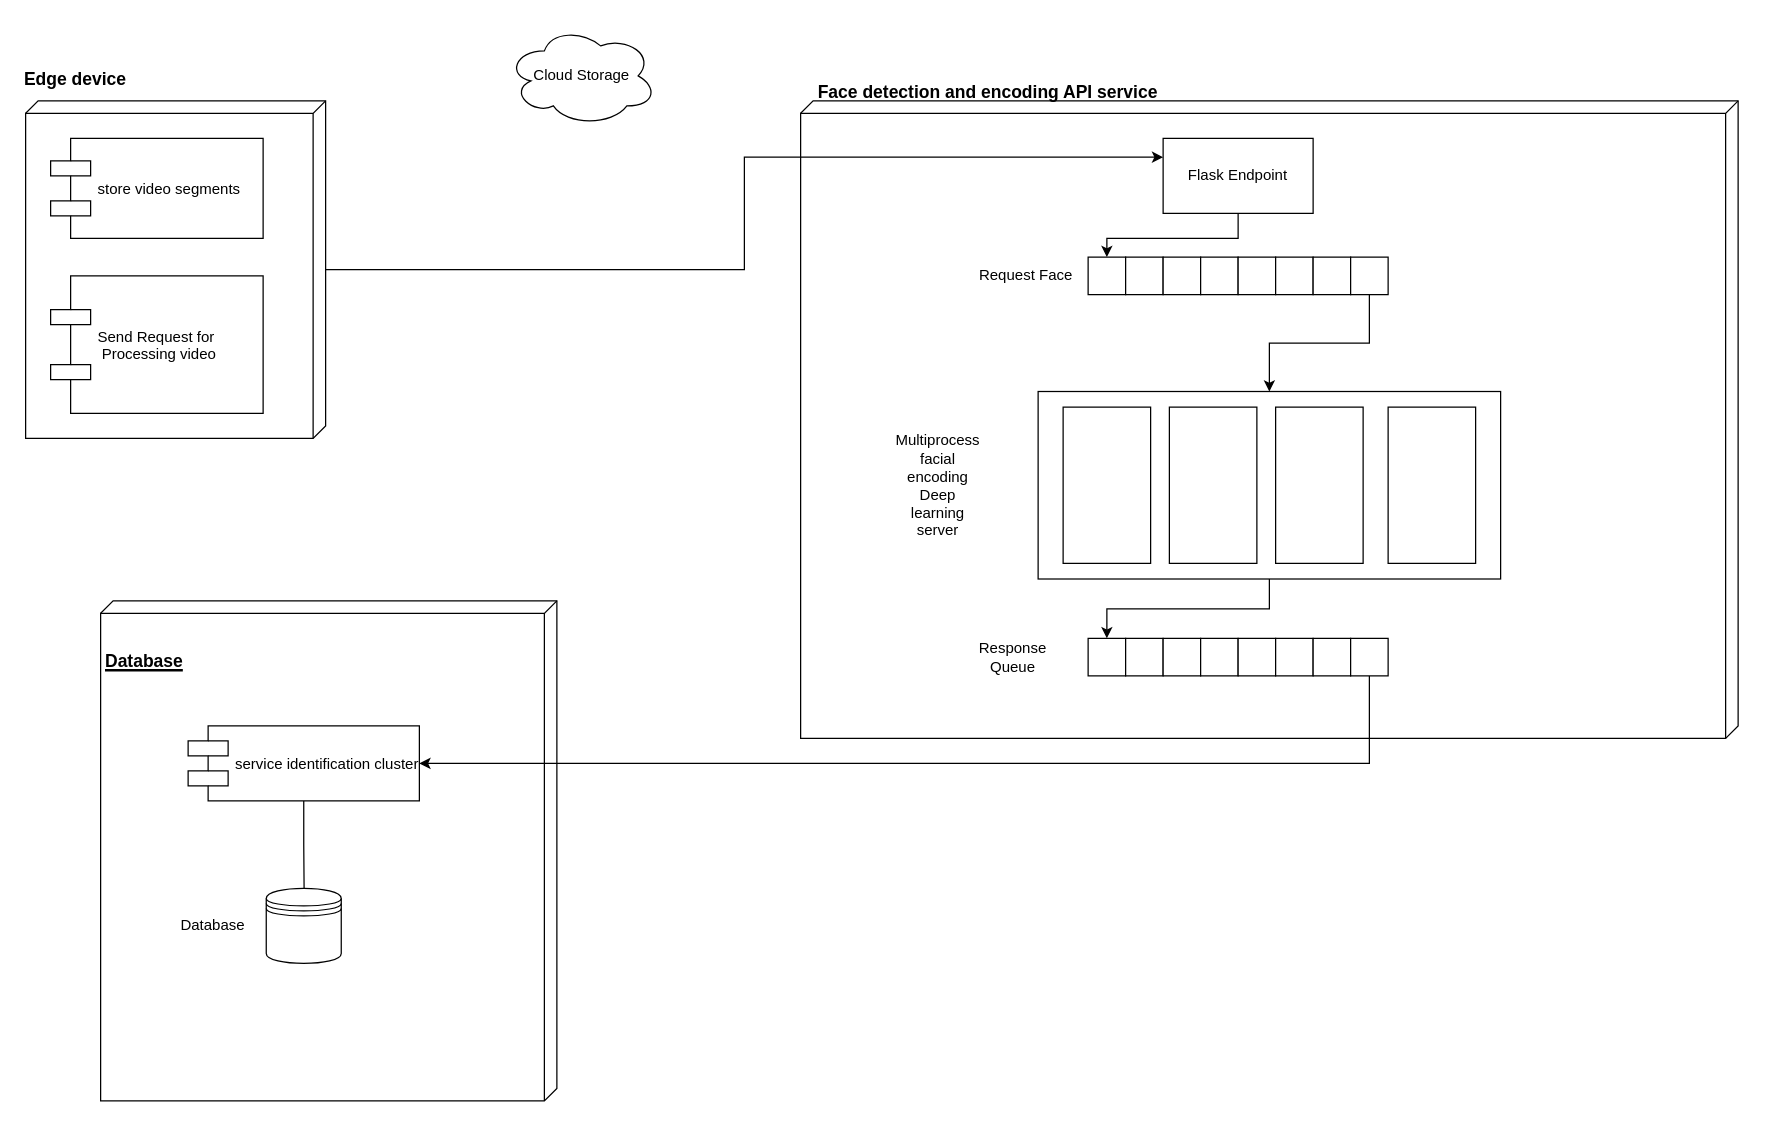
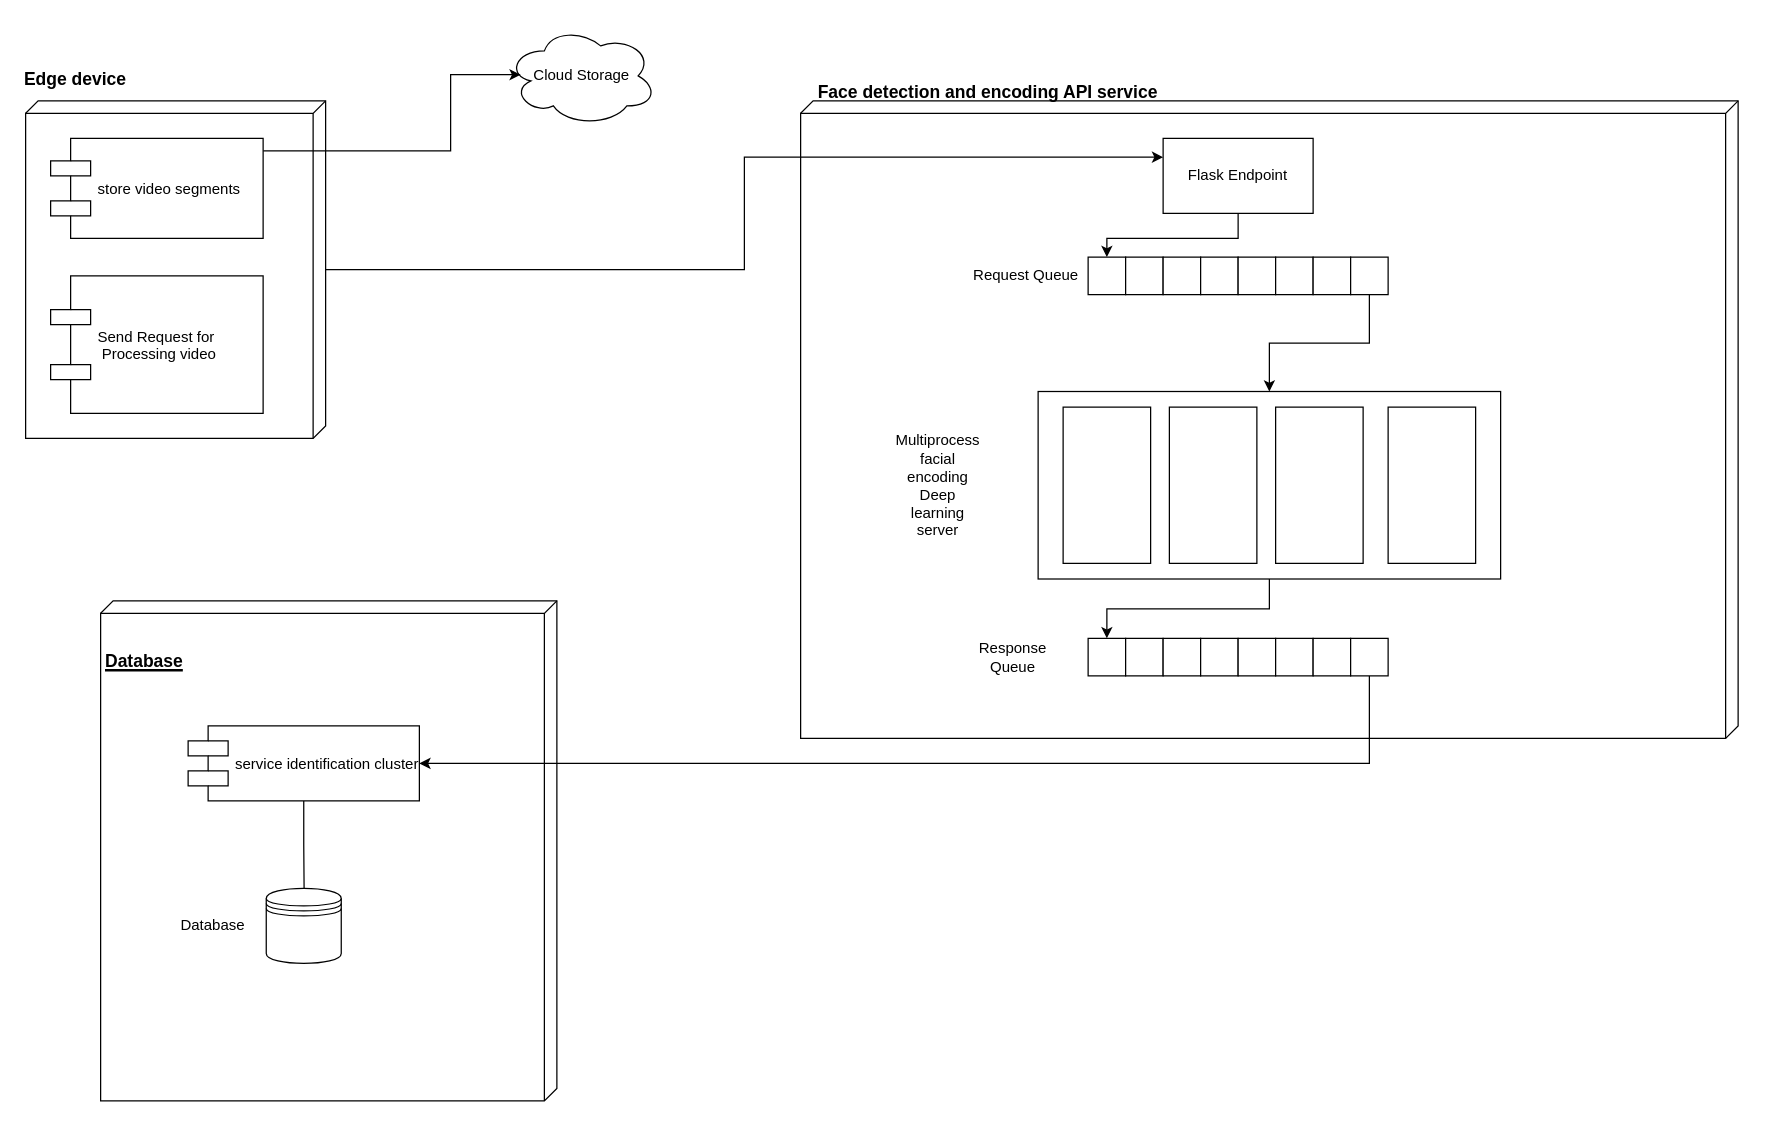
edge "store video segments" -> "Cloud Storage": added
node "Request Face": label "Request Face" -> "Request Queue"
